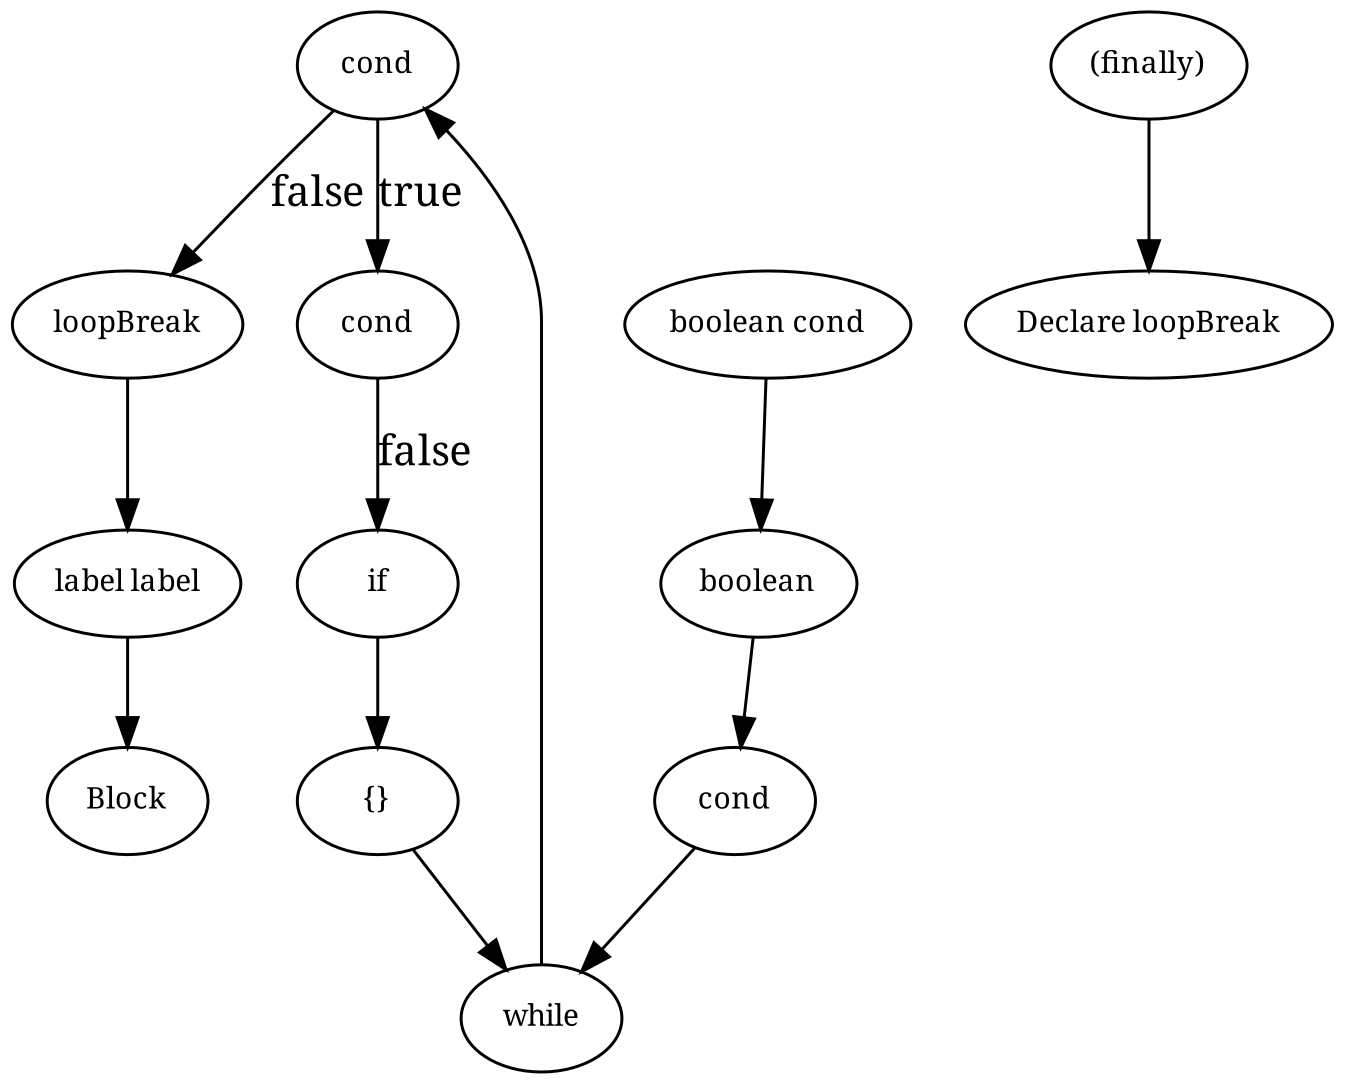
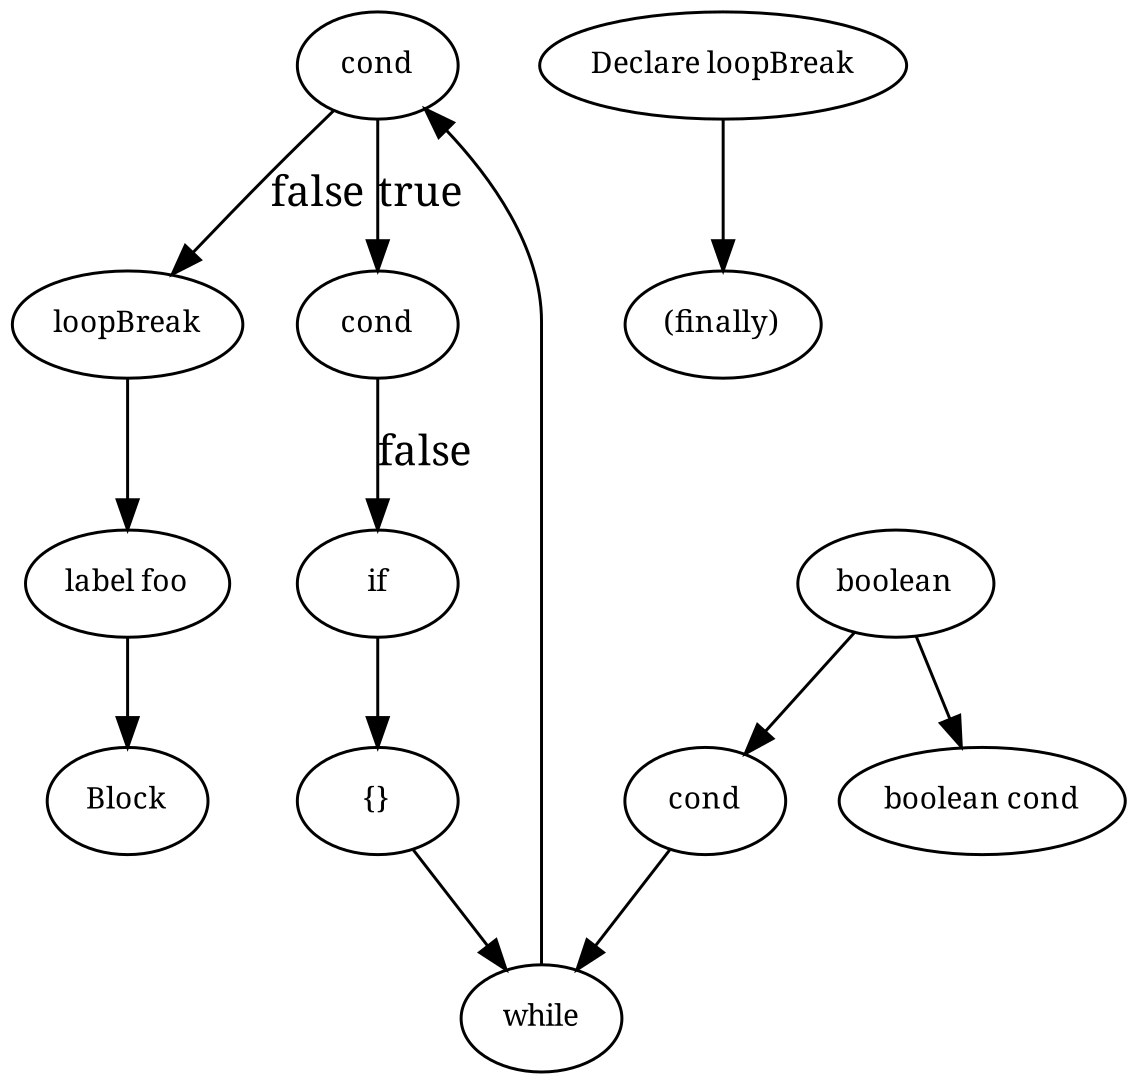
edge "(finally)" -> "Declare loopBreak": reversed
edge "boolean cond" -> "boolean": reversed
node "label label": label "label label" -> "label foo"
